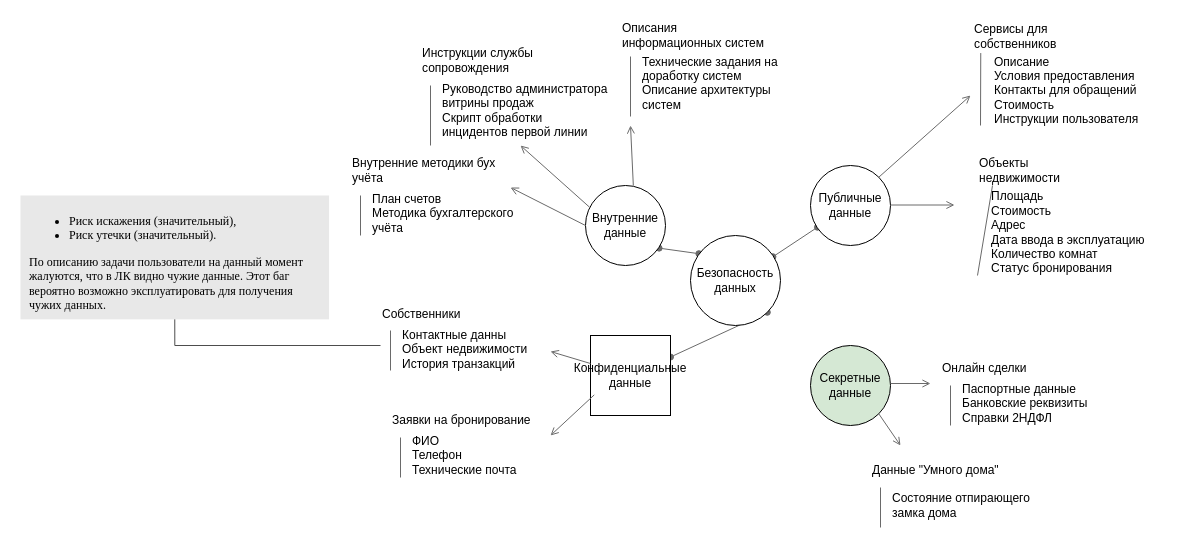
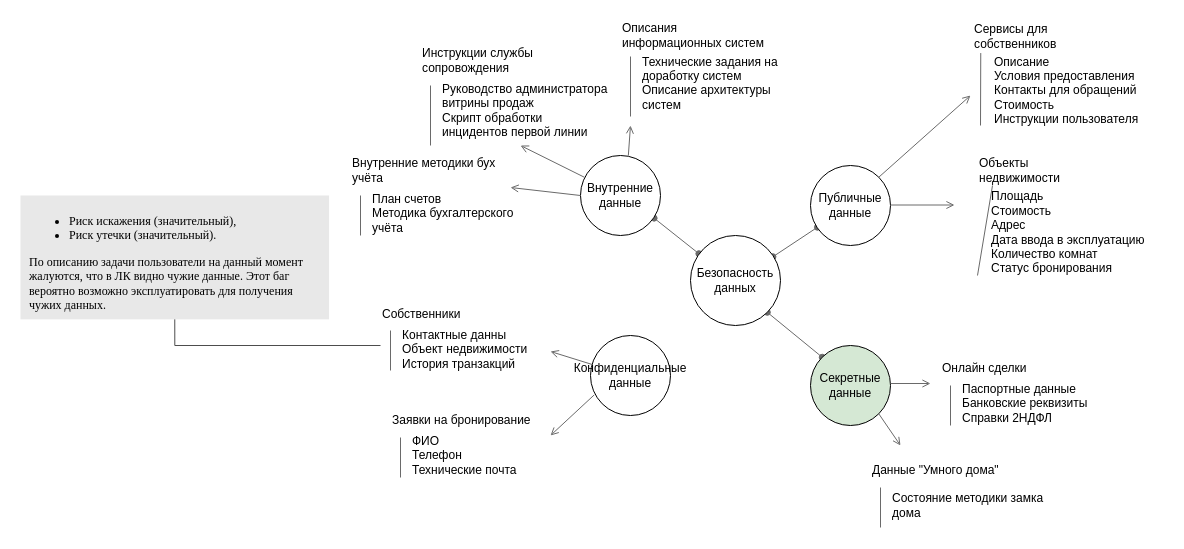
node "Внутренние данные": moved (626, 226) -> (621, 196)
edge "Безопасность данных" -- "Конфиденциальные данные": now "Безопасность данных" -- "Секретные данные"
node "Конфиденциальные данные": shape rectangle -> ellipse
node "Состояние отпирающего замка дома": label "Состояние отпирающего замка дома" -> "Состояние методики замка дома"
